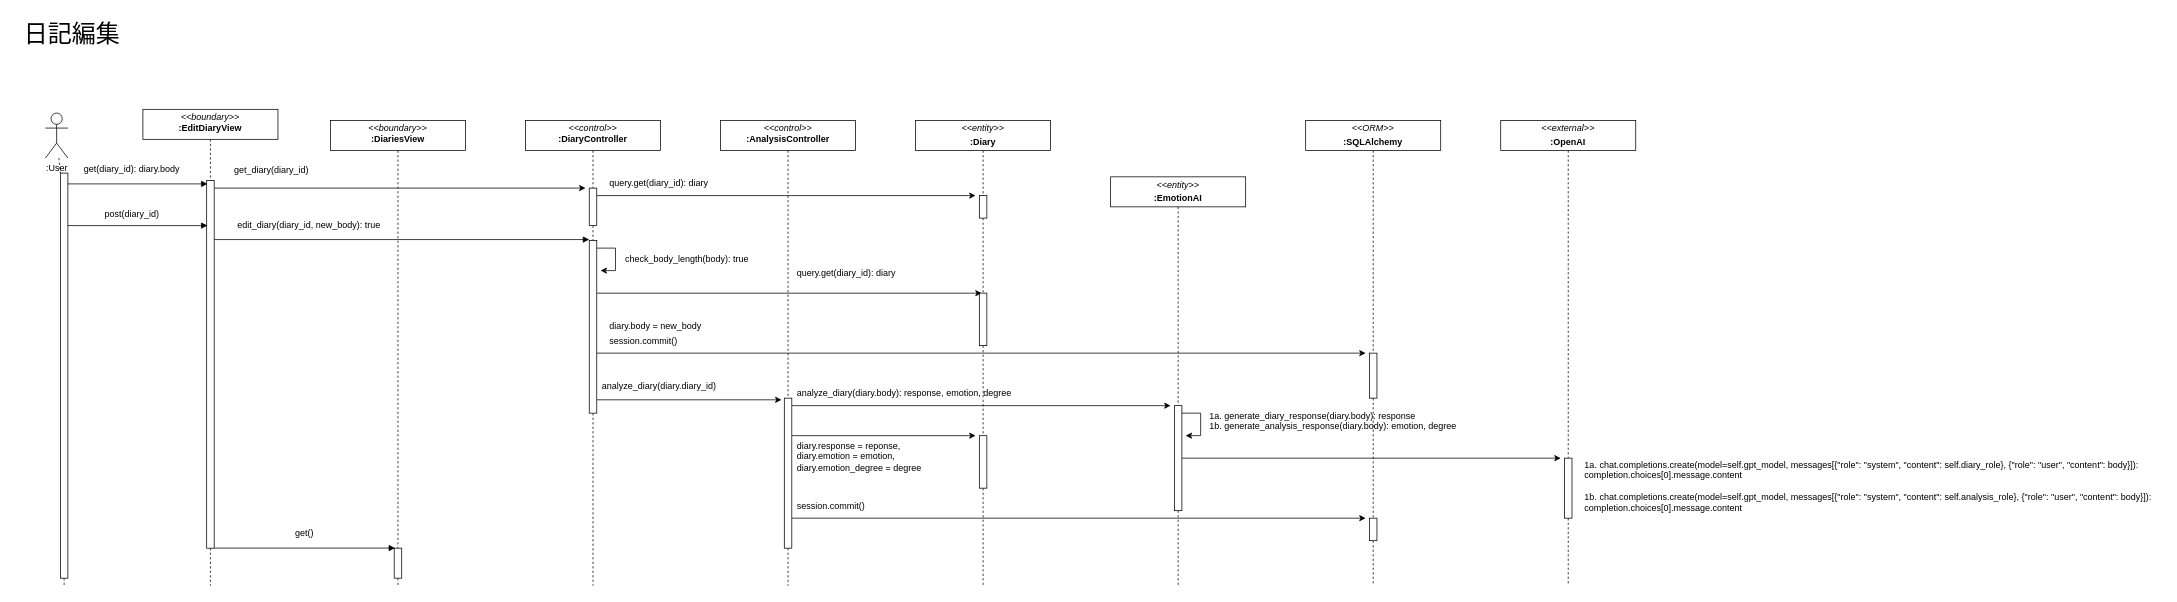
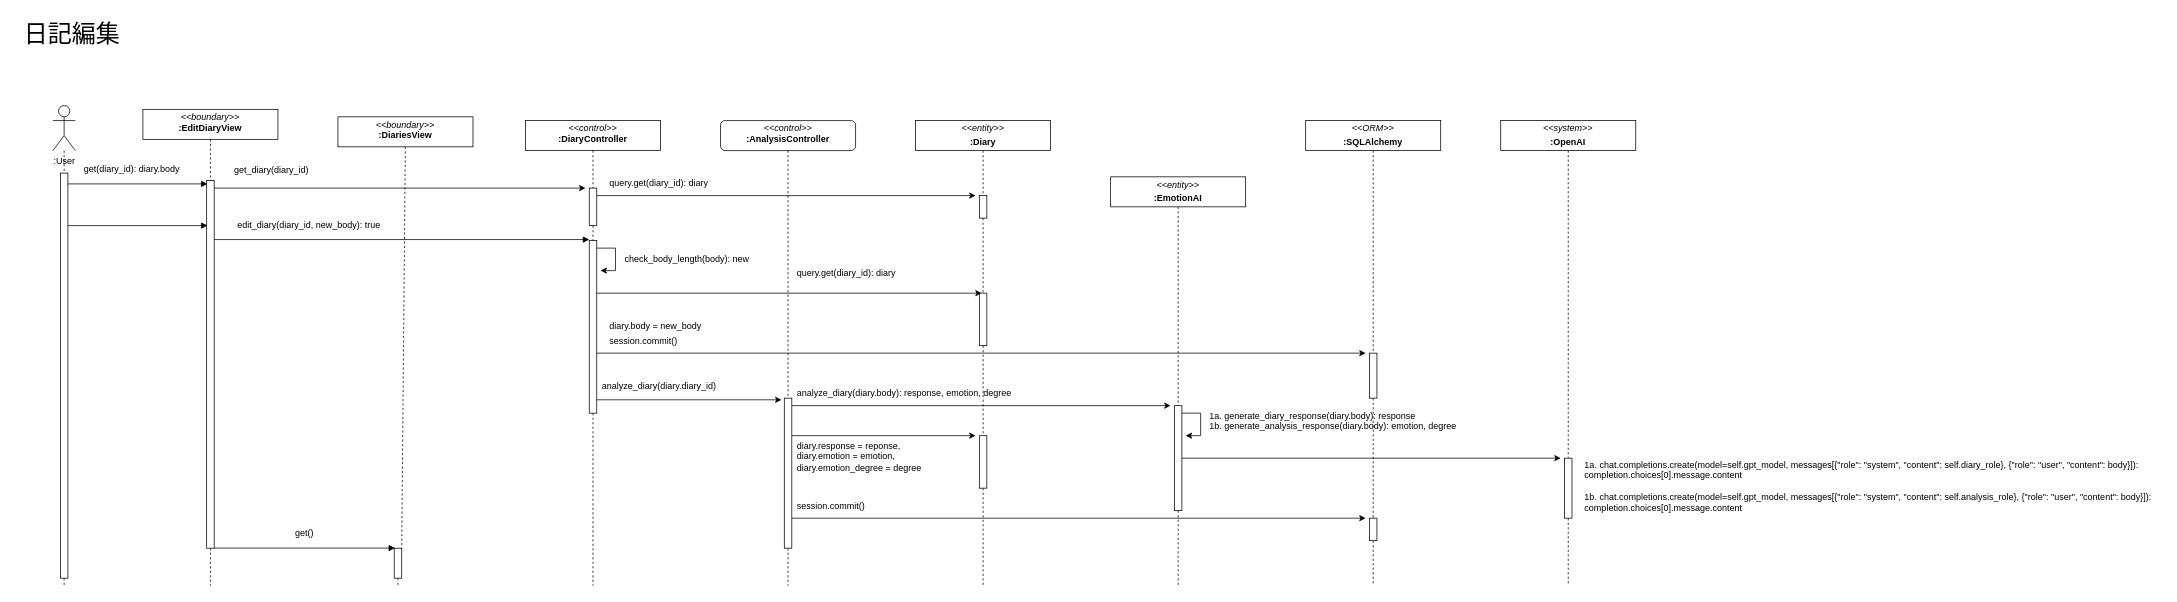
node "<<external>> :OpenAI": label "<<external>> :OpenAI" -> "<<system>> :OpenAI"
node ":User": moved (57, 135) -> (64, 128)
node "<<boundary>> :DiariesView": moved (398, 135) -> (405, 132)
node "<<control>> :AnalysisController": shape rectangle -> rounded rectangle
node "post(diary_id)": removed
node "check_body_length(body): true": label "check_body_length(body): true" -> "check_body_length(body): new"
